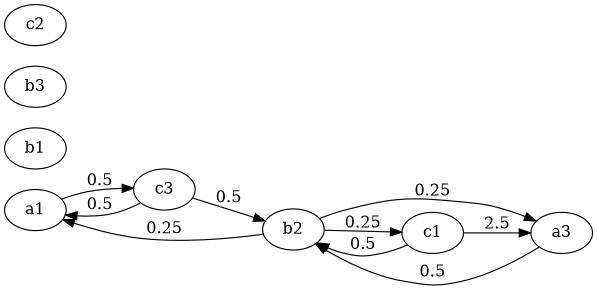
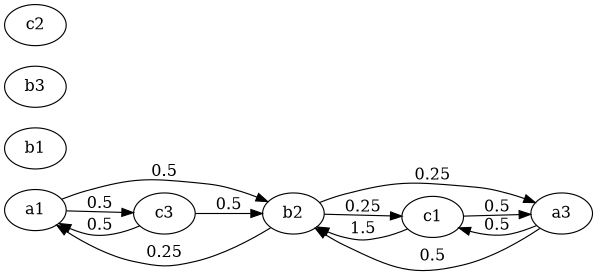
edge "a1" -> "b2": added, label "0.5"
edge "c1" -> "a3": label "2.5" -> "0.5"
edge "a3" -> "c1": added, label "0.5"
edge "c1" -> "b2": label "0.5" -> "1.5"
